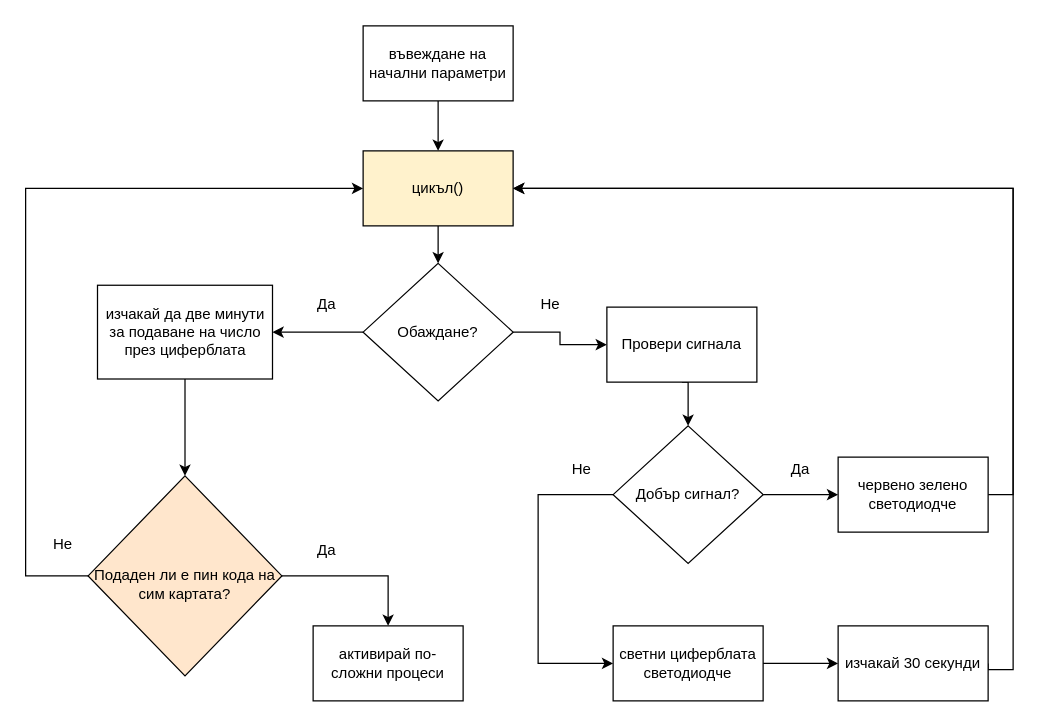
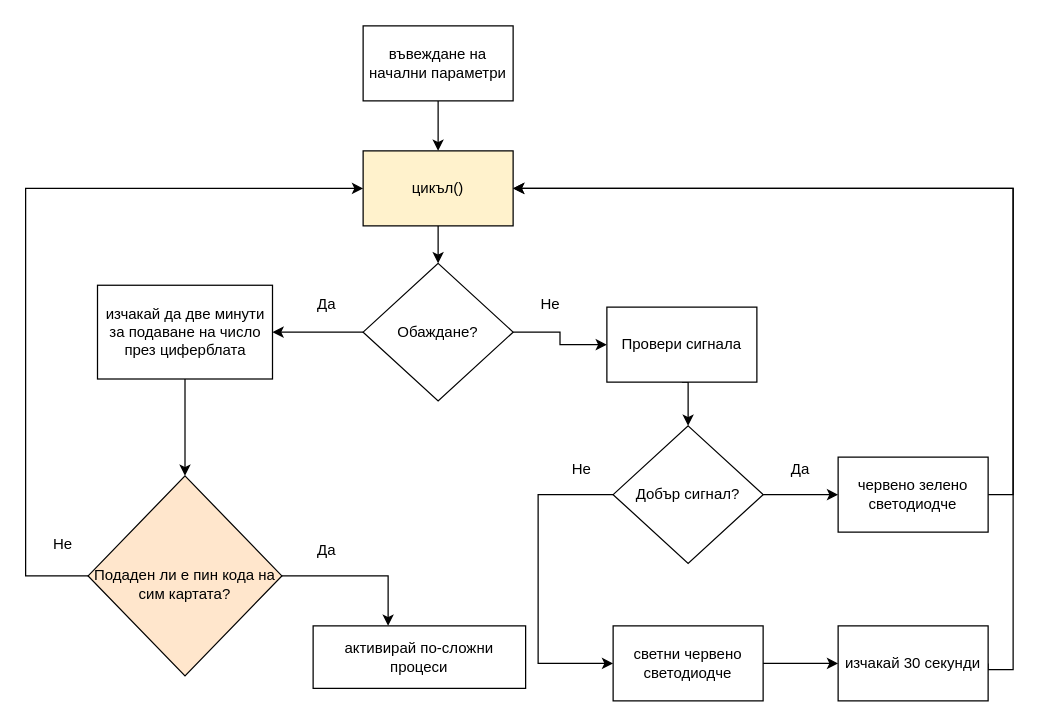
node "активирай по-сложни процеси": size 150x75 -> 213x63
node "светни циферблата светодиодче": label "светни циферблата светодиодче" -> "светни червено светодиодче"
